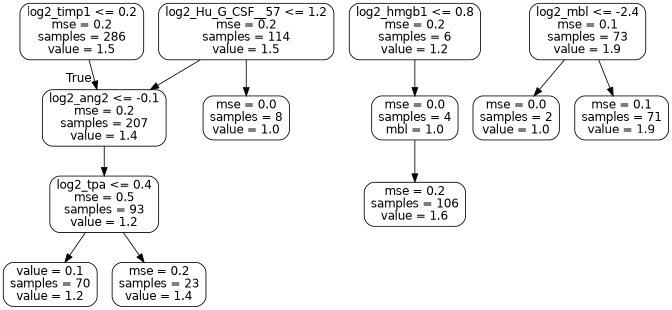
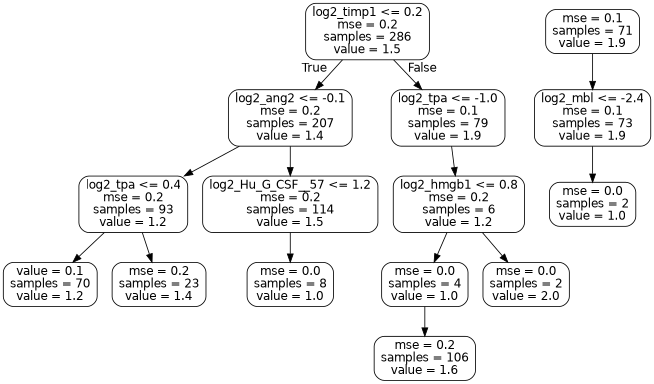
edge "log2_Hu_G_CSF__57 <= 1.2 mse = 0.2 samples = 114 value = 1.5" -> "log2_ang2 <= -0.1 mse = 0.2 samples = 207 value = 1.4": reversed
edge "log2_mbl <= -2.4 mse = 0.1 samples = 73 value = 1.9" -> "mse = 0.1 samples = 71 value = 1.9": reversed
node "mse = 0.0 samples = 4 mbl = 1.0": label "mse = 0.0 samples = 4 mbl = 1.0" -> "mse = 0.0 samples = 4 value = 1.0"
node "log2_tpa <= -1.0 mse = 0.1 samples = 79 value = 1.9": added
node "log2_tpa <= 0.4 mse = 0.5 samples = 93 value = 1.2": label "log2_tpa <= 0.4 mse = 0.5 samples = 93 value = 1.2" -> "log2_tpa <= 0.4 mse = 0.2 samples = 93 value = 1.2"
node "mse = 0.0 samples = 2 value = 2.0": added
